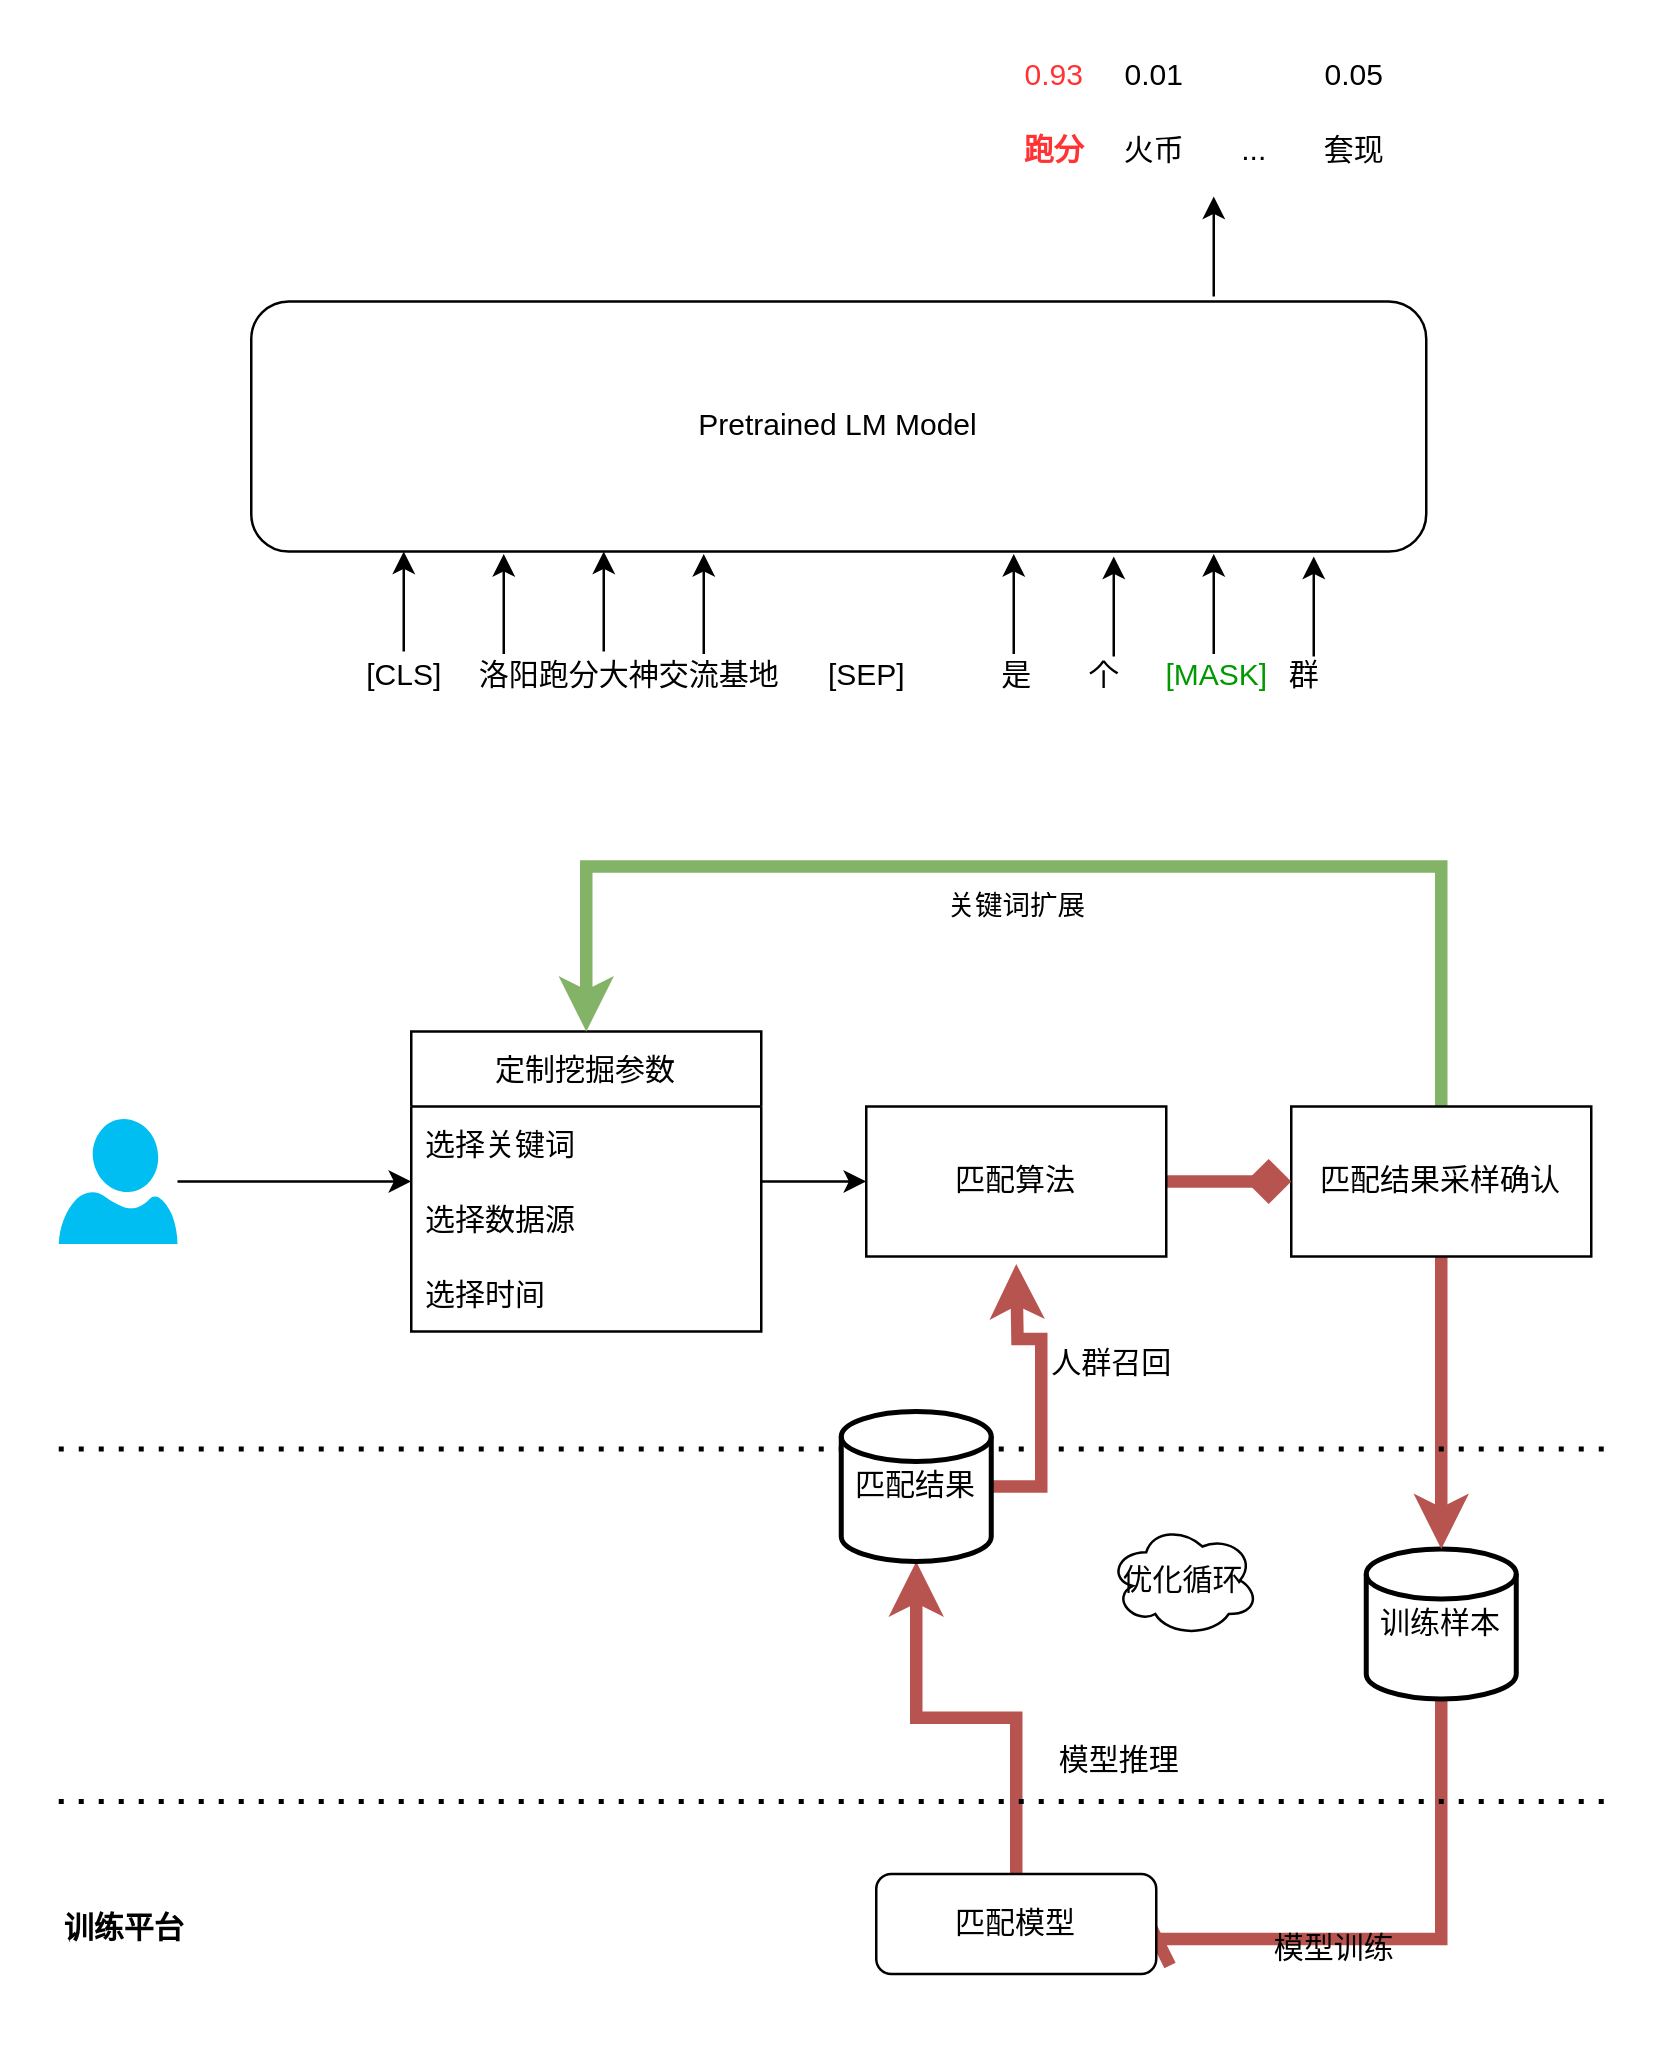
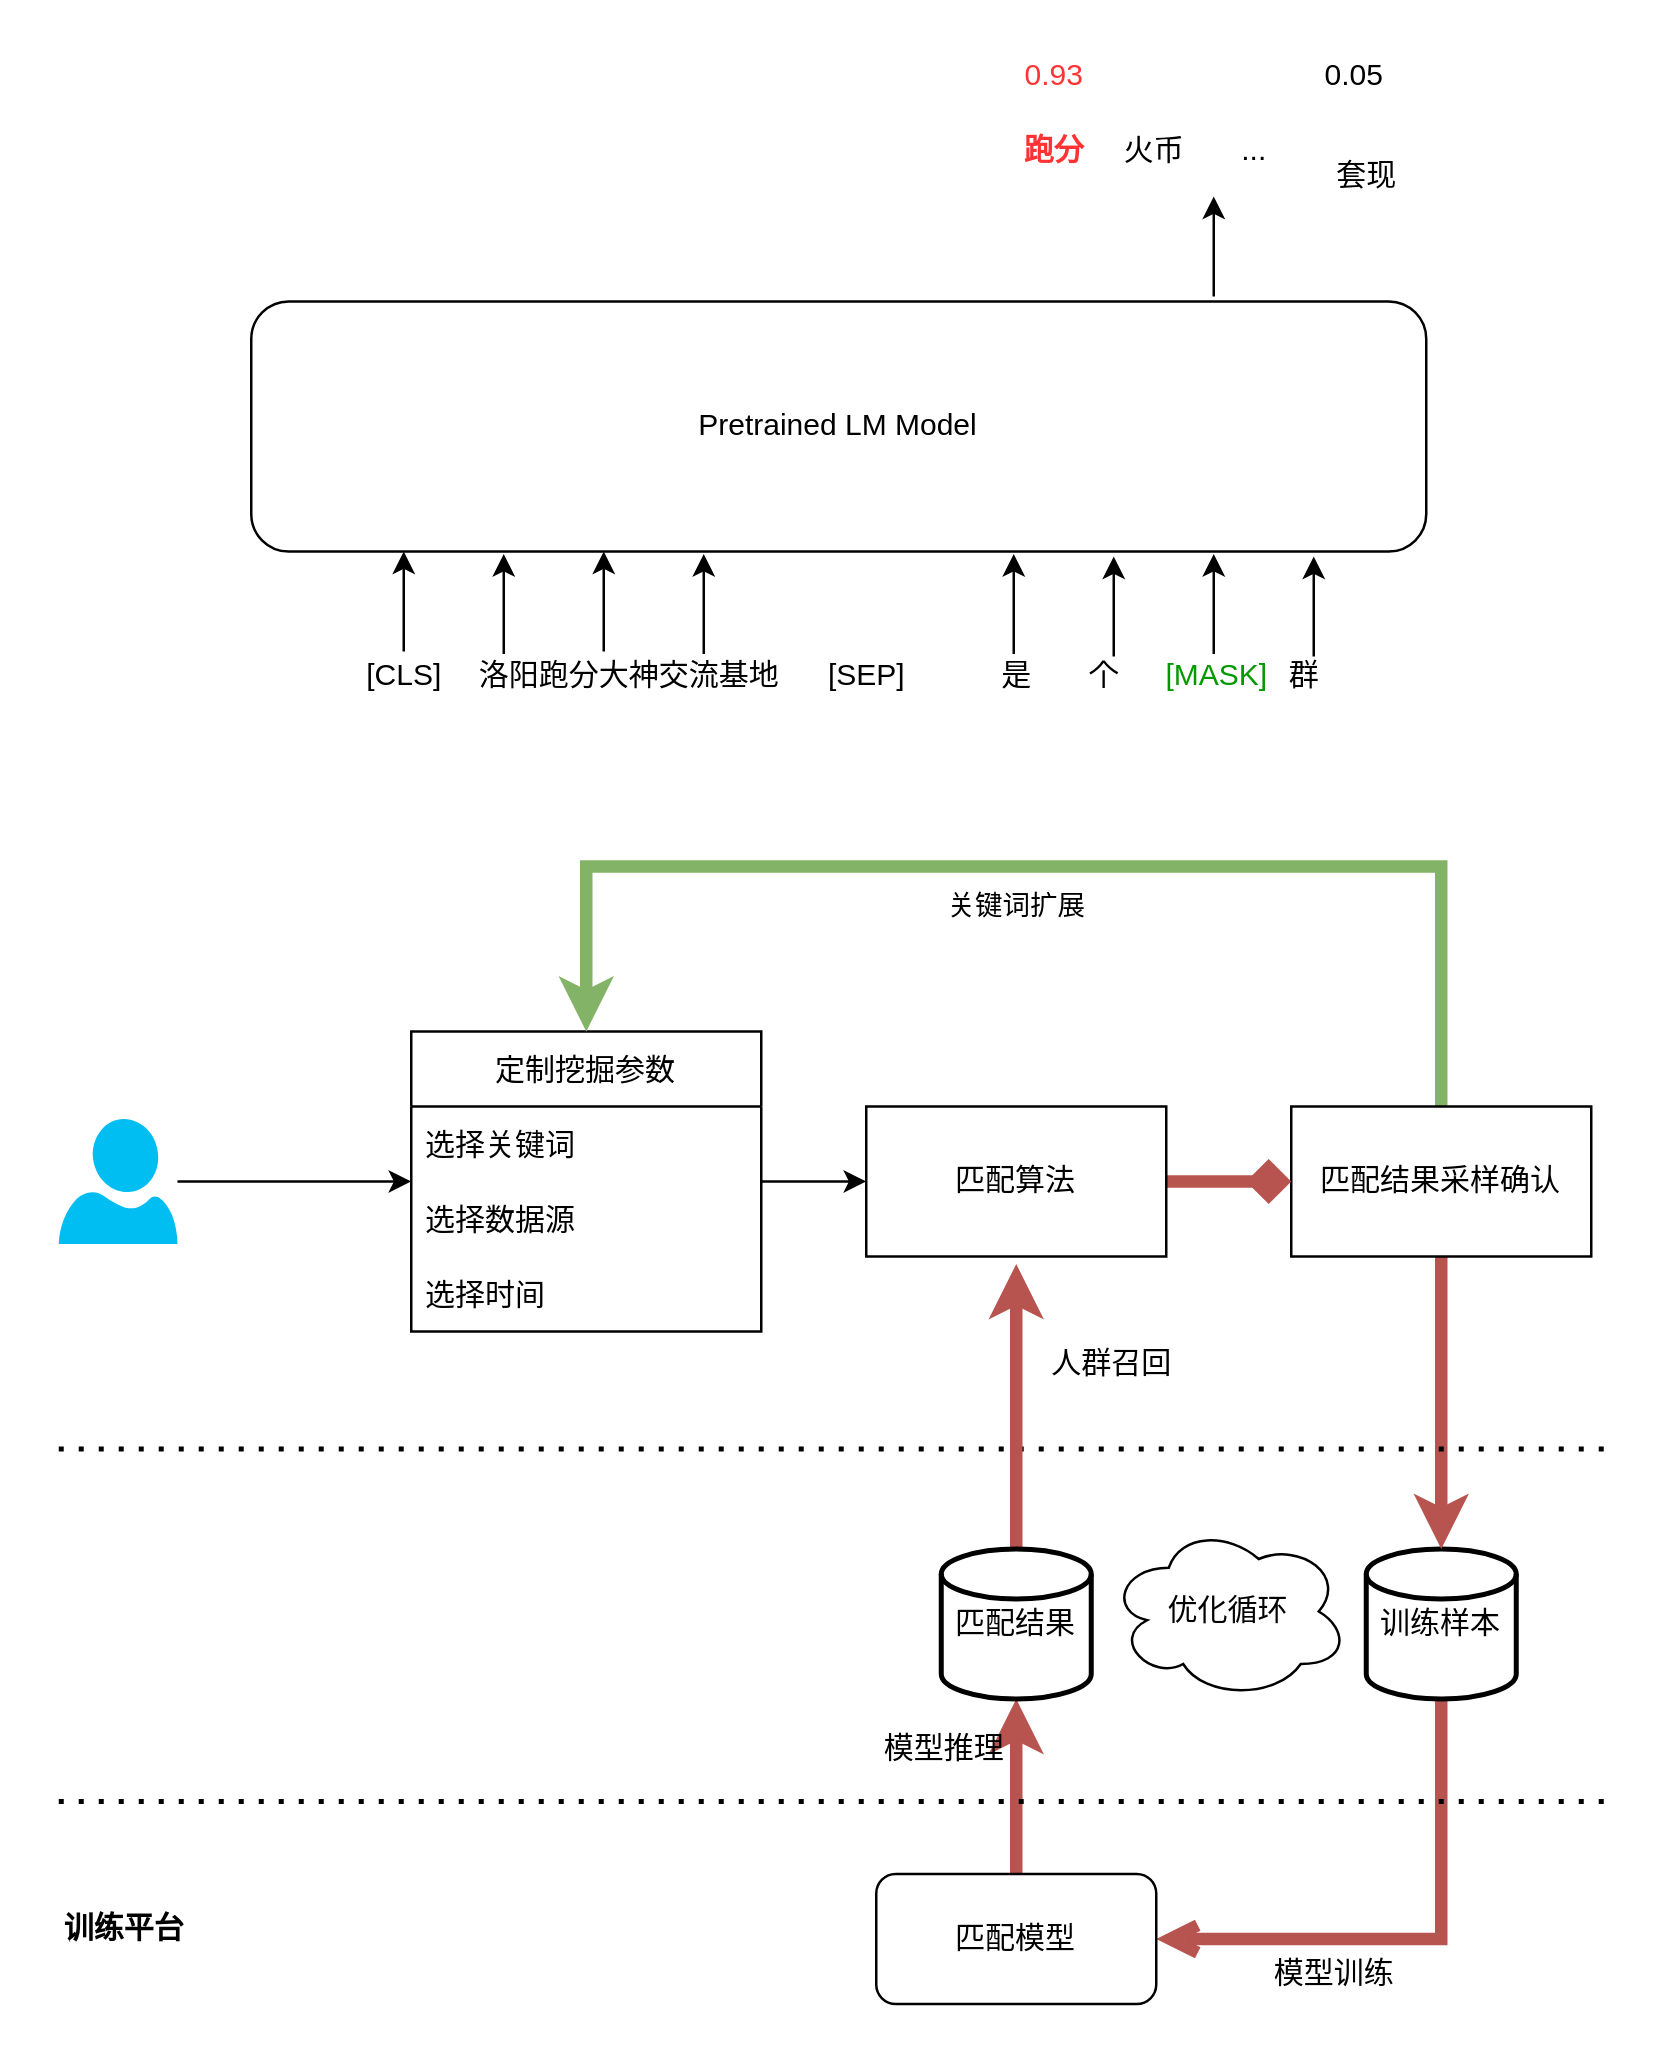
node "0.01": removed
node "套现": moved (1354, 151) -> (1366, 176)
node "匹配结果": moved (916, 1486) -> (1016, 1624)
node "优化循环": size 150x113 -> 240x175
node "模型推理": moved (1119, 1761) -> (944, 1749)
node "匹配模型": size 280x100 -> 280x130
node "模型训练": moved (1334, 1949) -> (1334, 1974)
